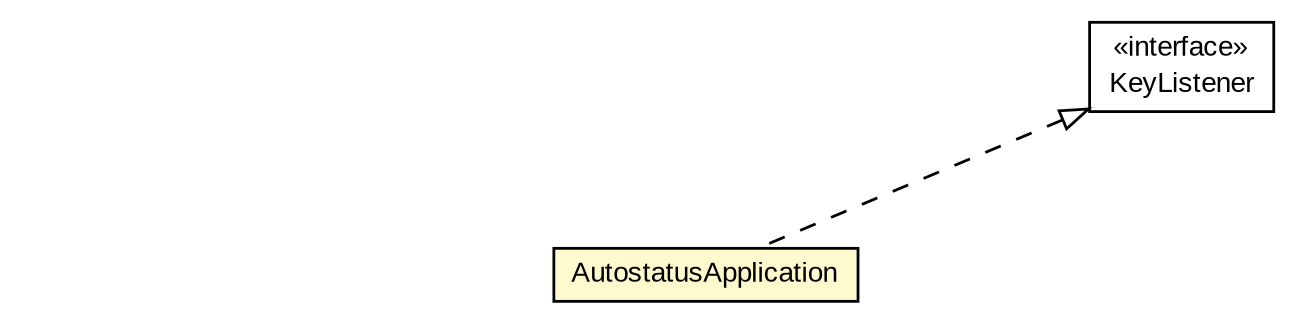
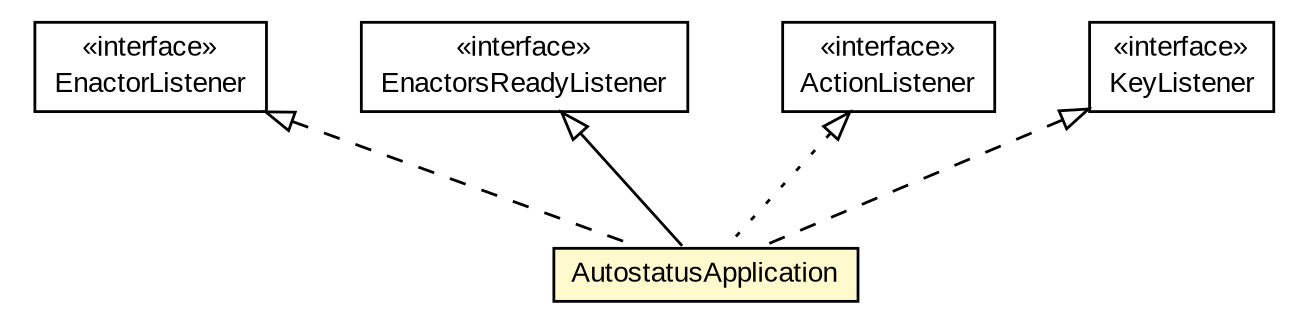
node "EnactorListener": added
node "EnactorsReadyListener": added
node "ActionListener": added
